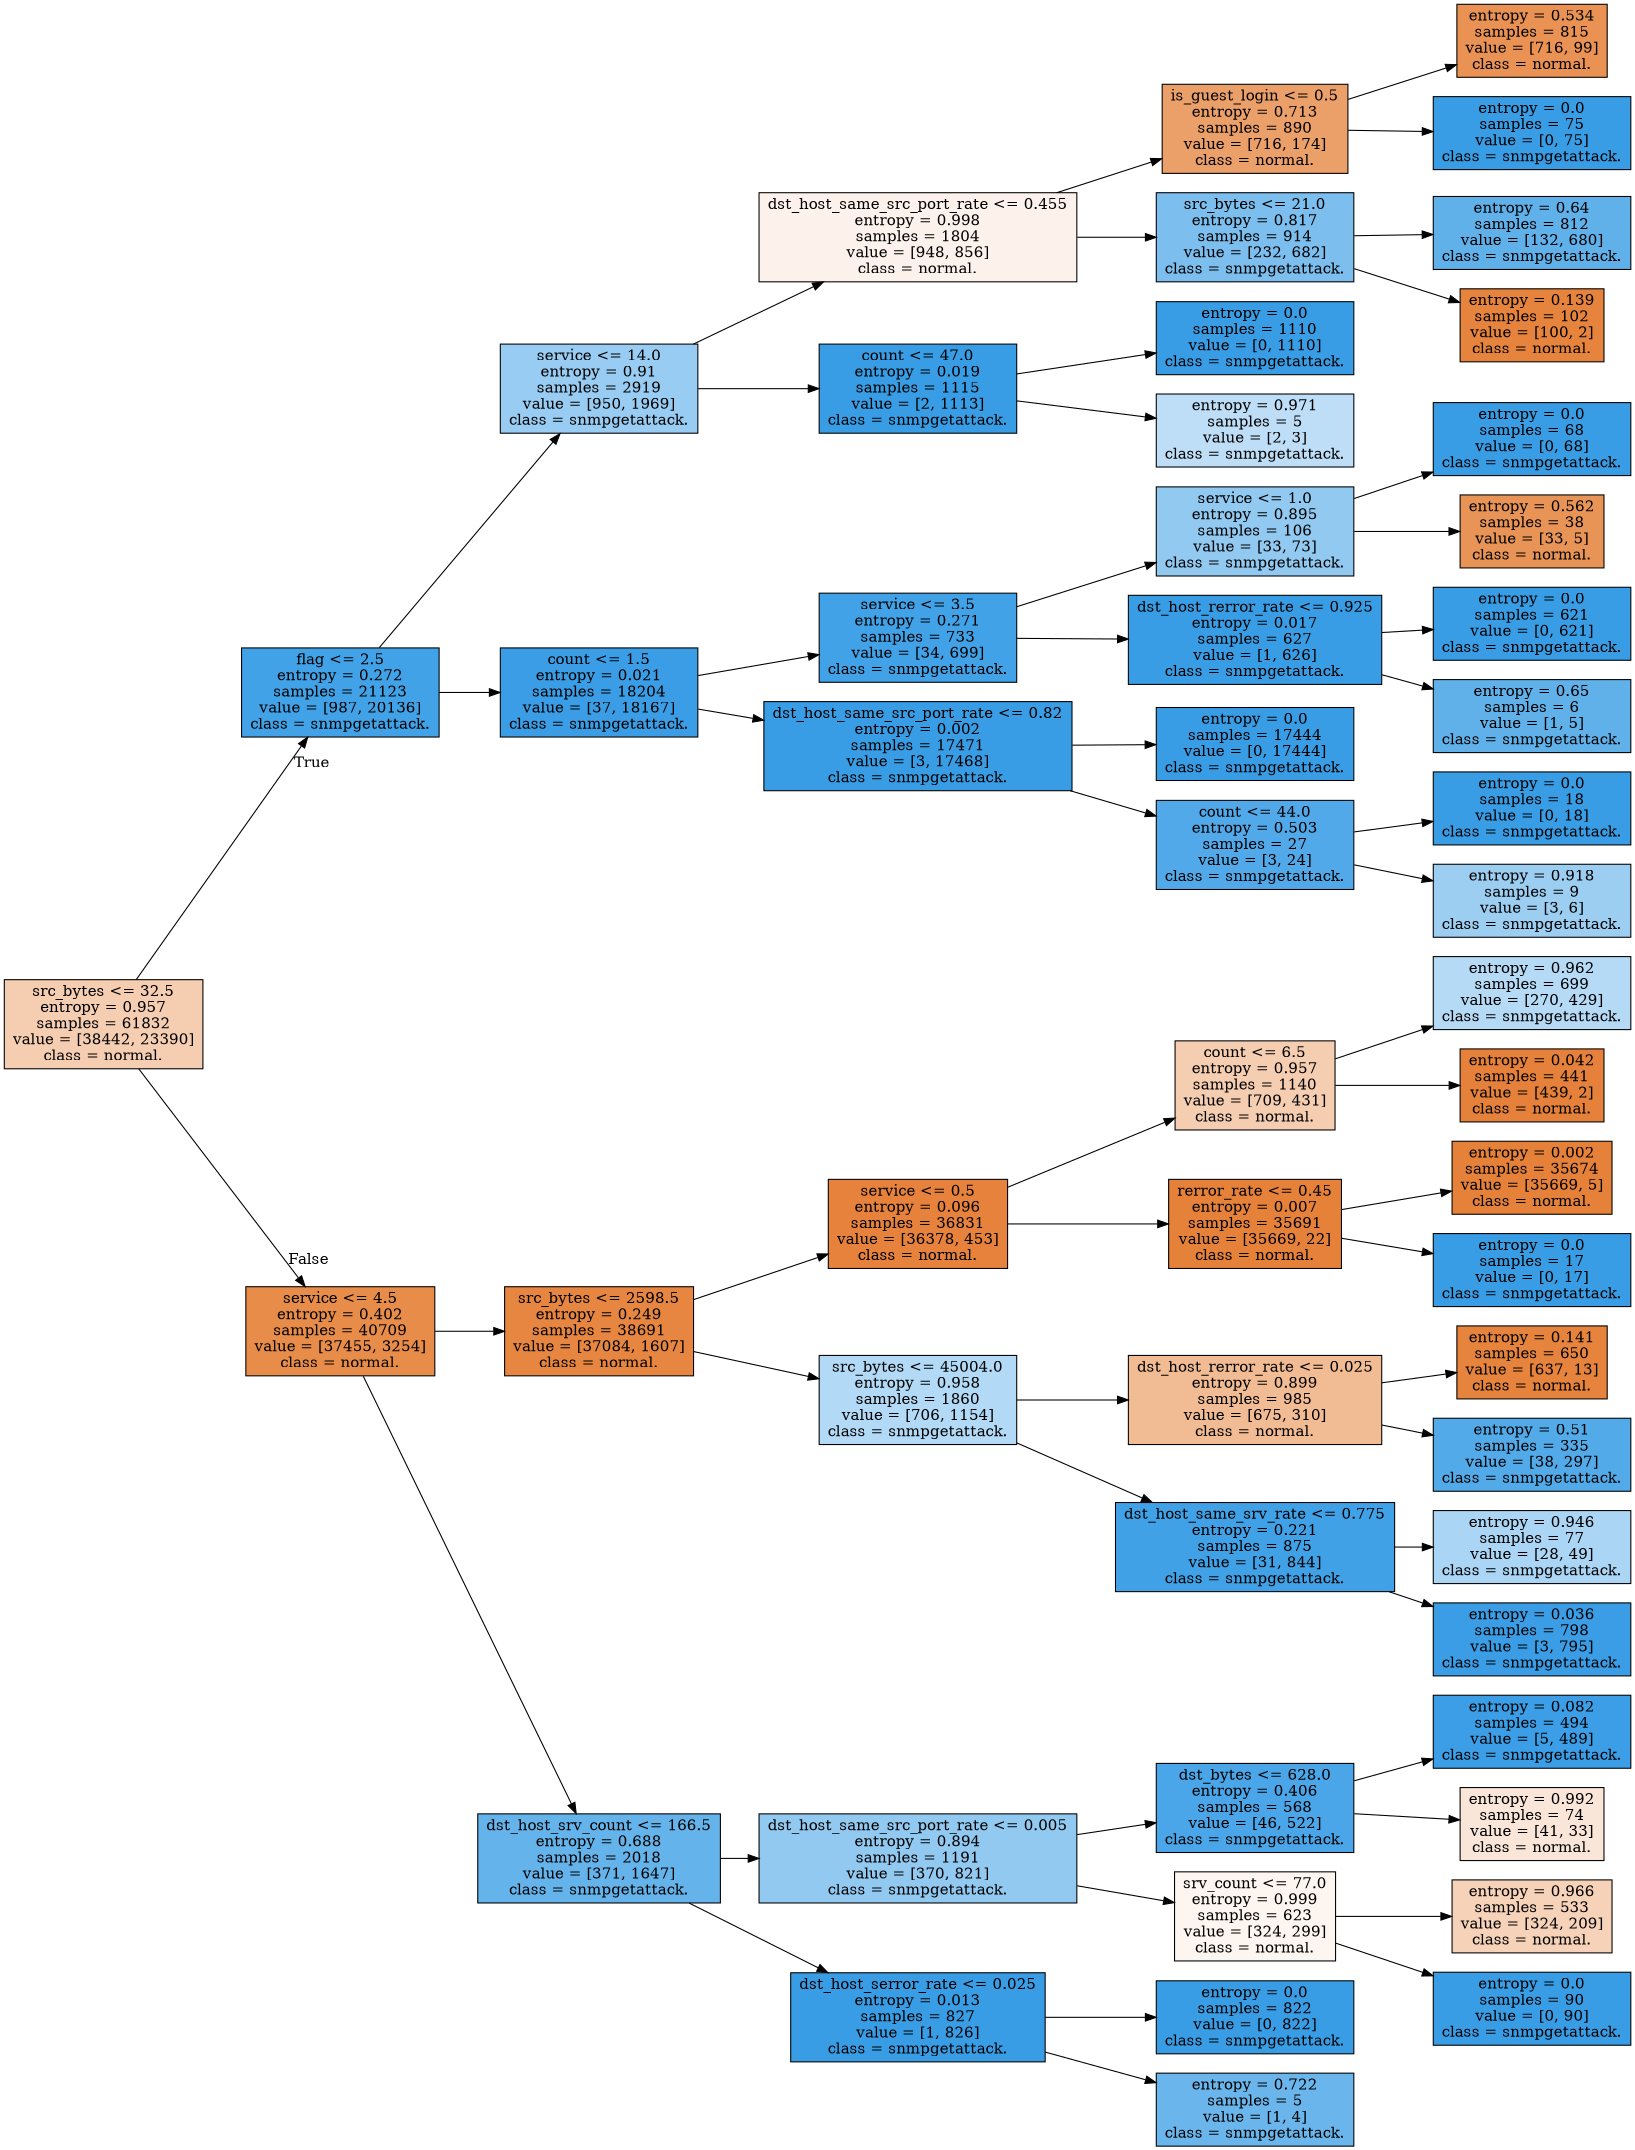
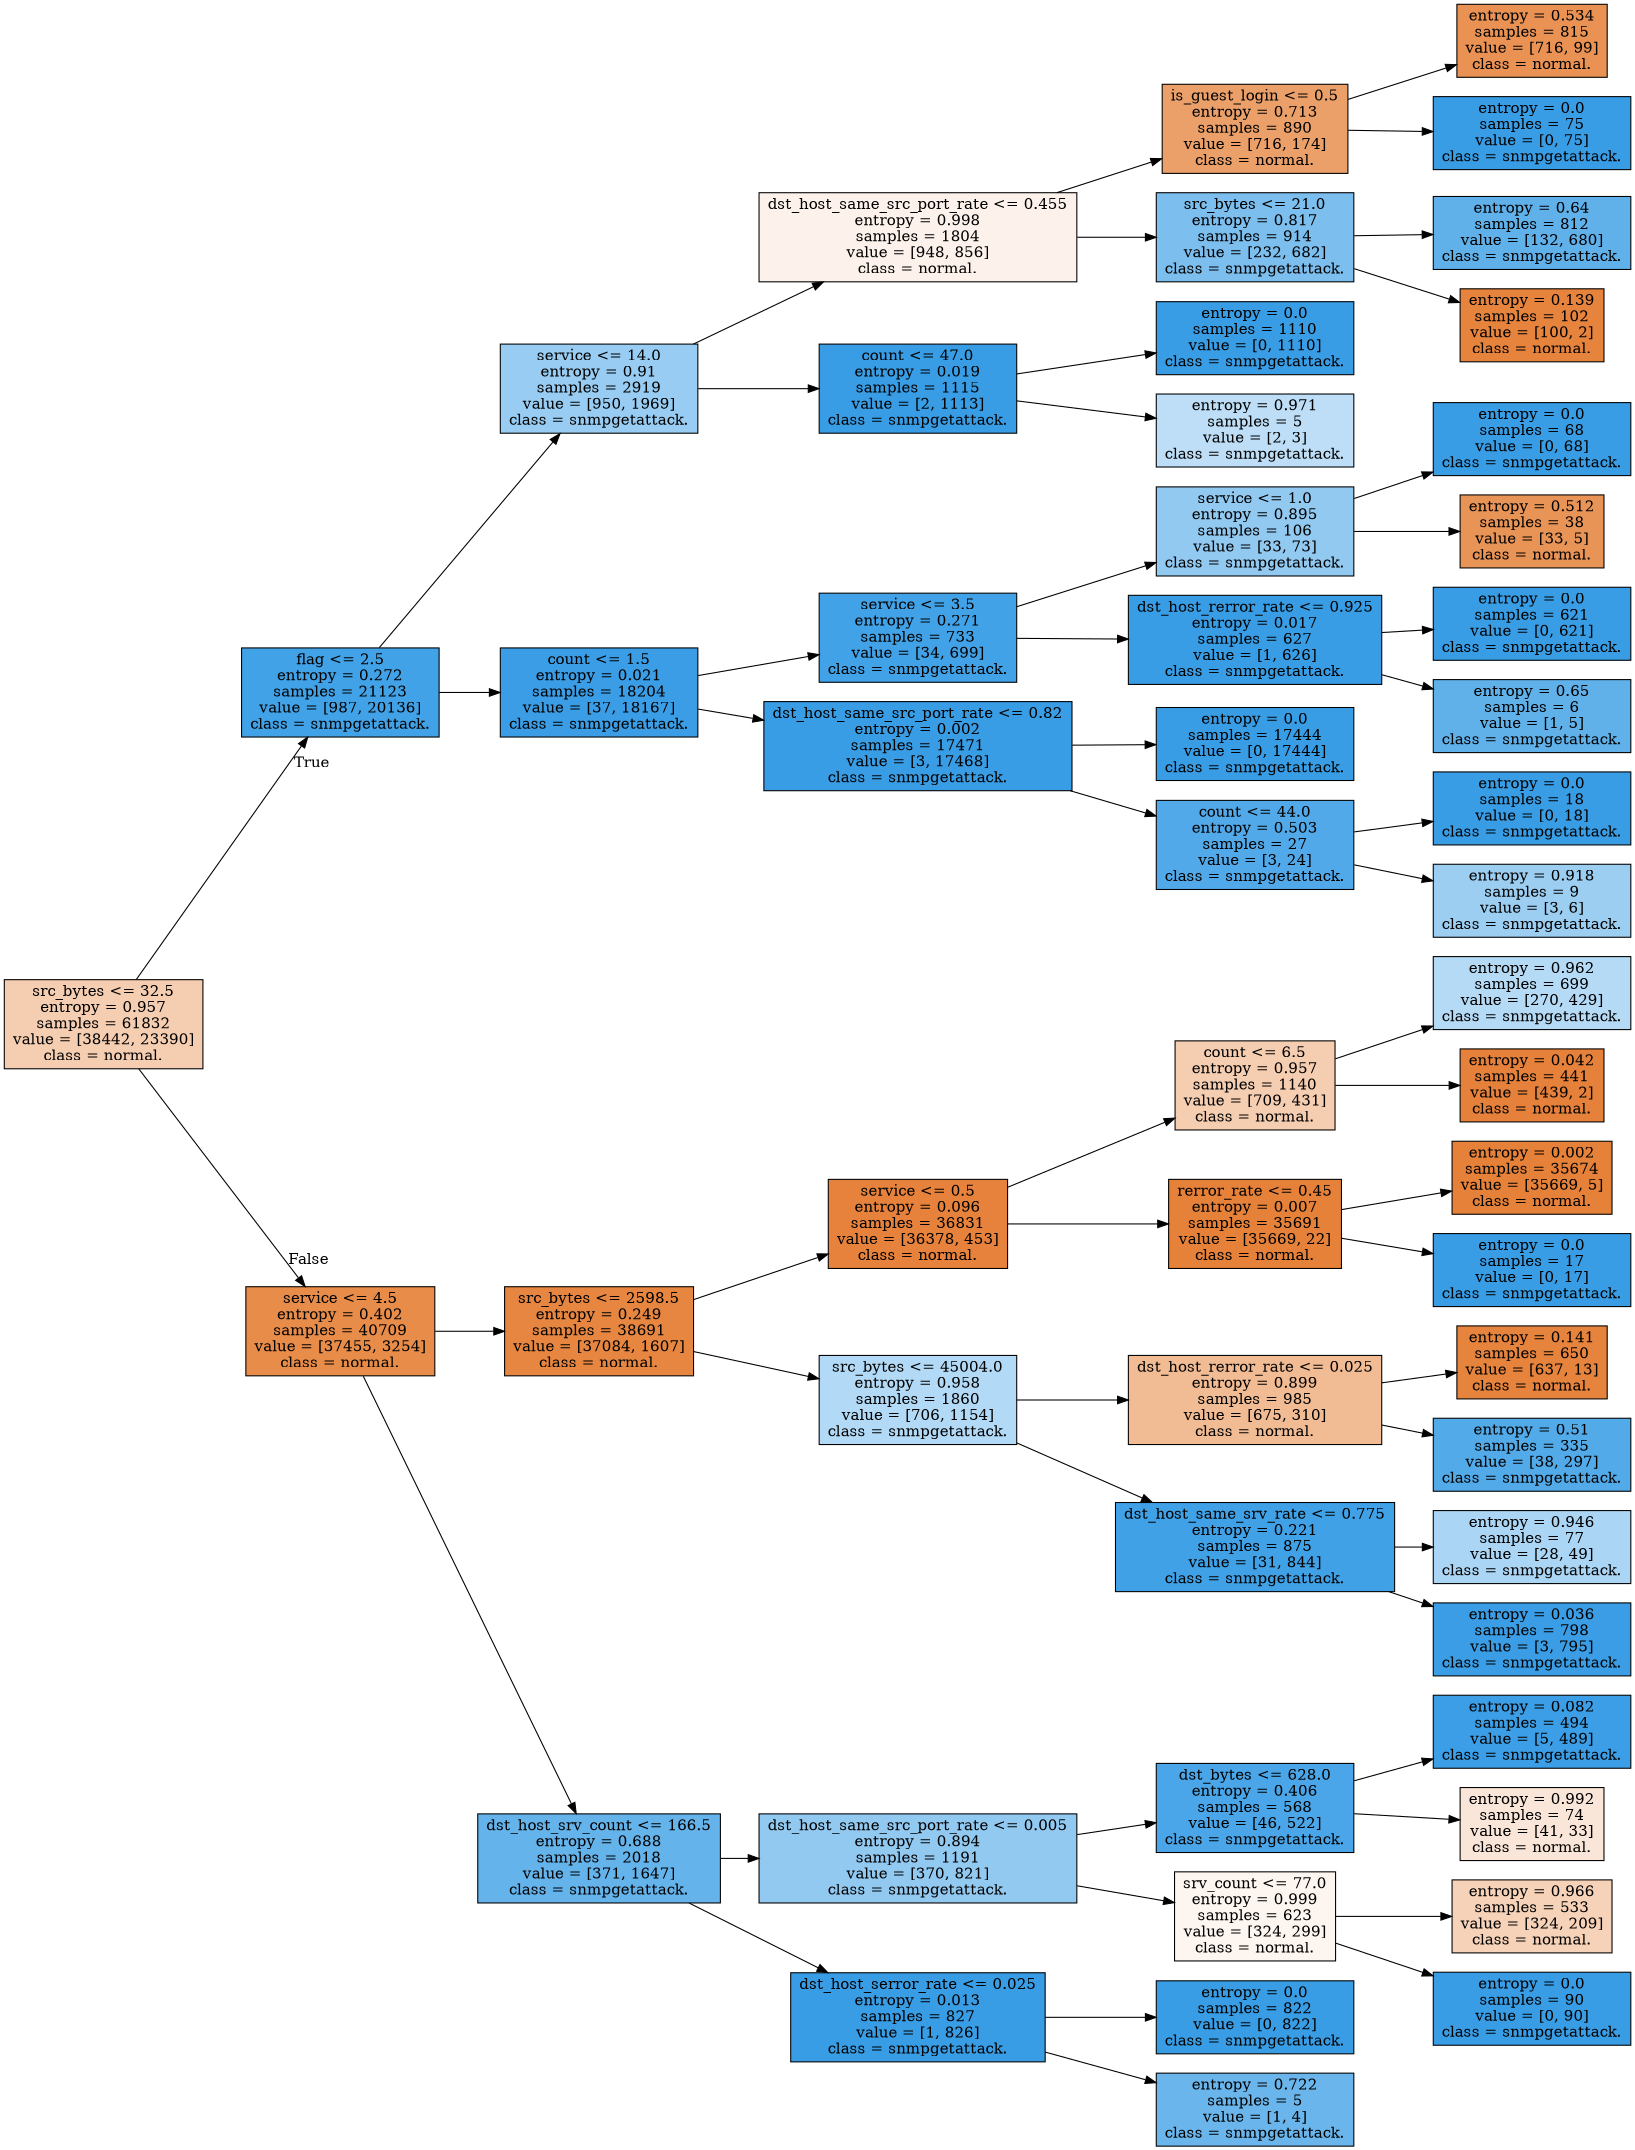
node "entropy = 0.562 samples = 38 value = [33, 5] class = normal.": label "entropy = 0.562 samples = 38 value = [33, 5] class = normal." -> "entropy = 0.512 samples = 38 value = [33, 5] class = normal."
